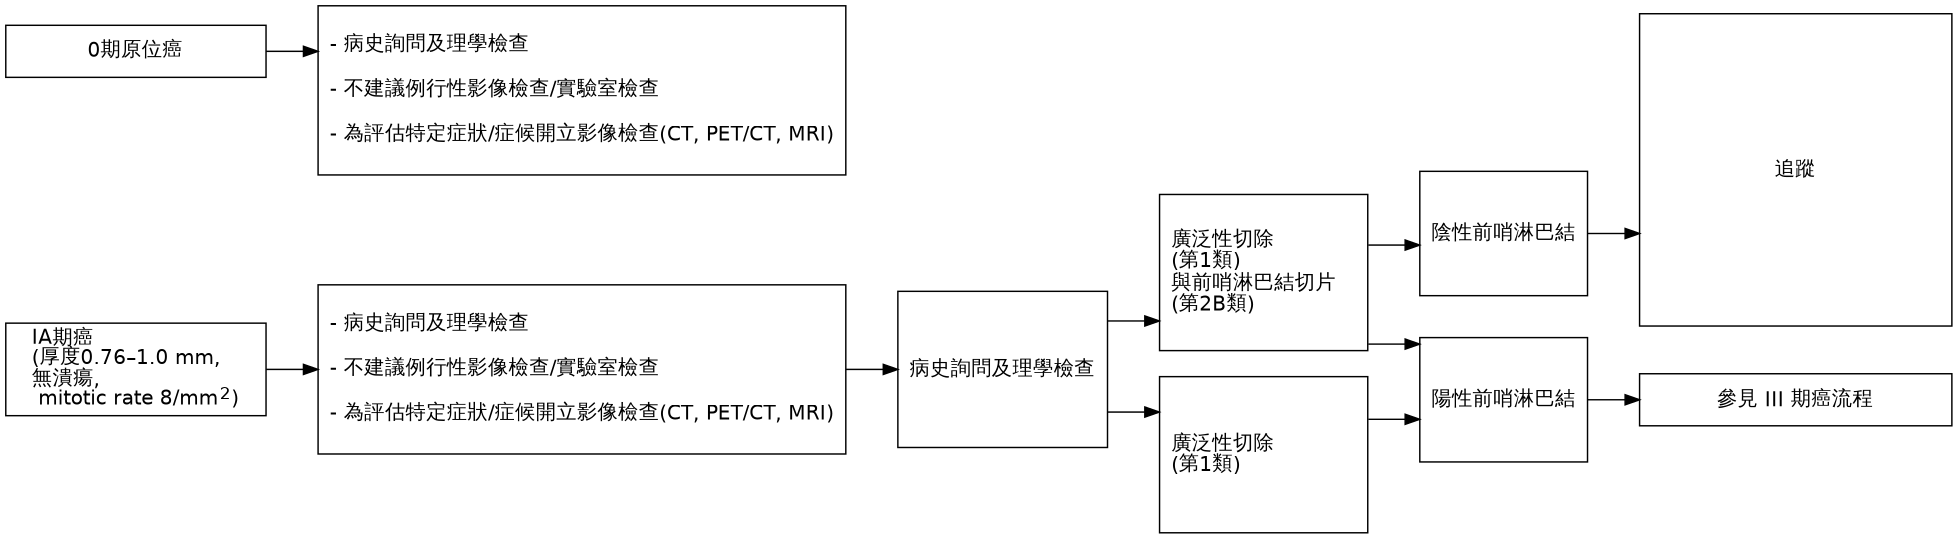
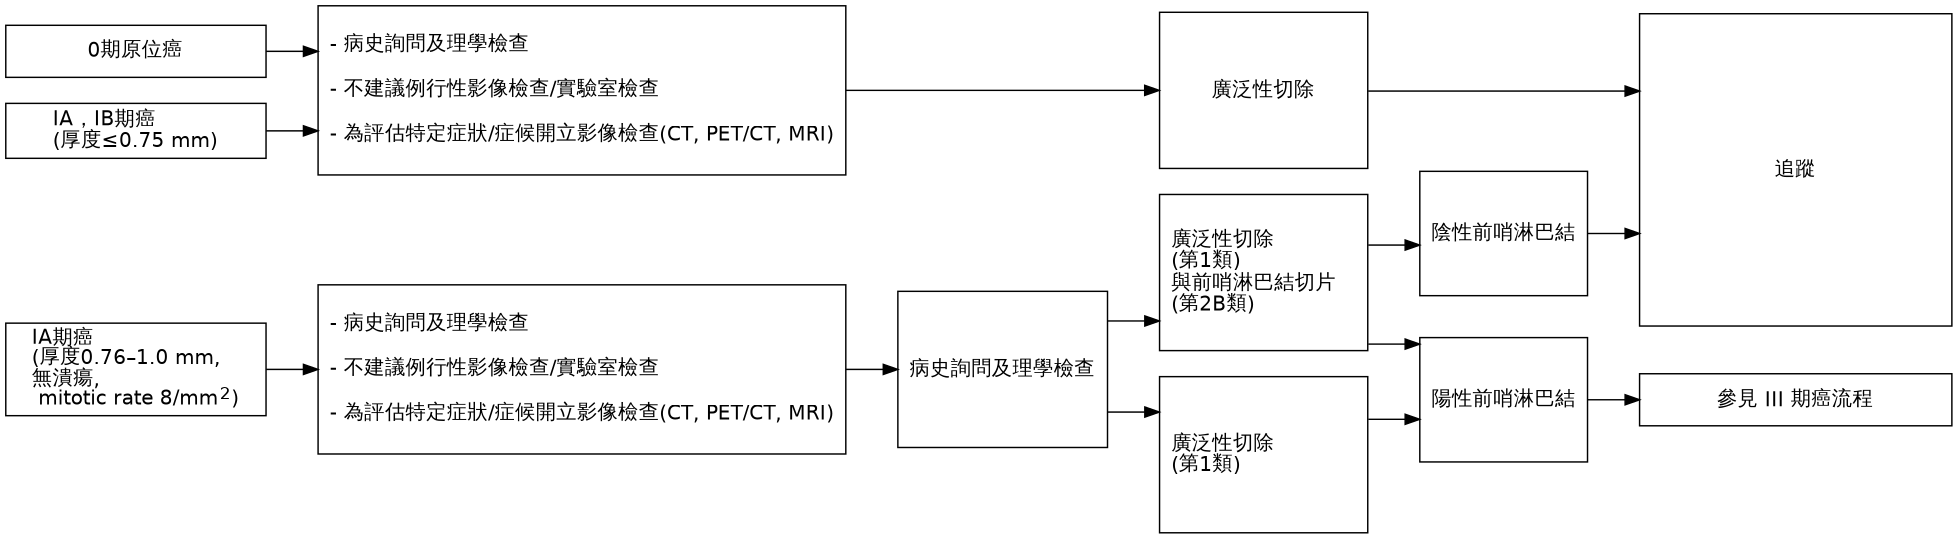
node "廣泛性切除": added
node "IA，IB期癌": added
